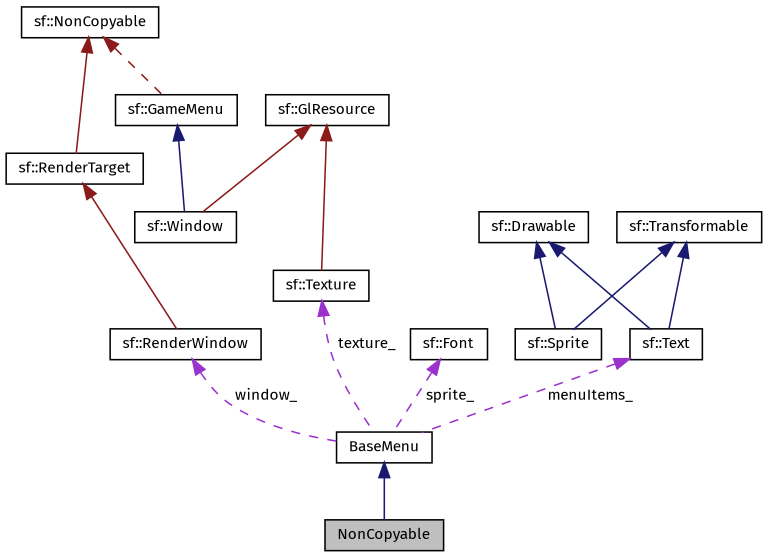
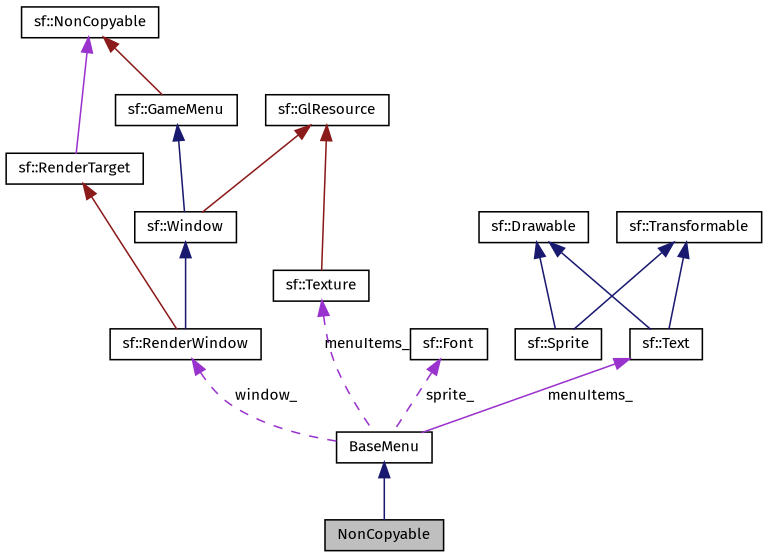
edge "sf::GameMenu" -> "sf::NonCopyable": style dashed -> solid
edge "sf::RenderTarget" -> "sf::NonCopyable": color firebrick4 -> darkorchid3
edge "sf::RenderWindow" -> "sf::Window": added
edge "BaseMenu" -> "sf::Texture": label " texture_" -> " menuItems_"
edge "BaseMenu" -> "sf::Text": style dashed -> solid
